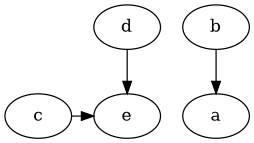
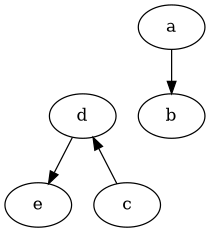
edge "b" -> "a": reversed
edge "c" -> "e": now "c" -> "d"
